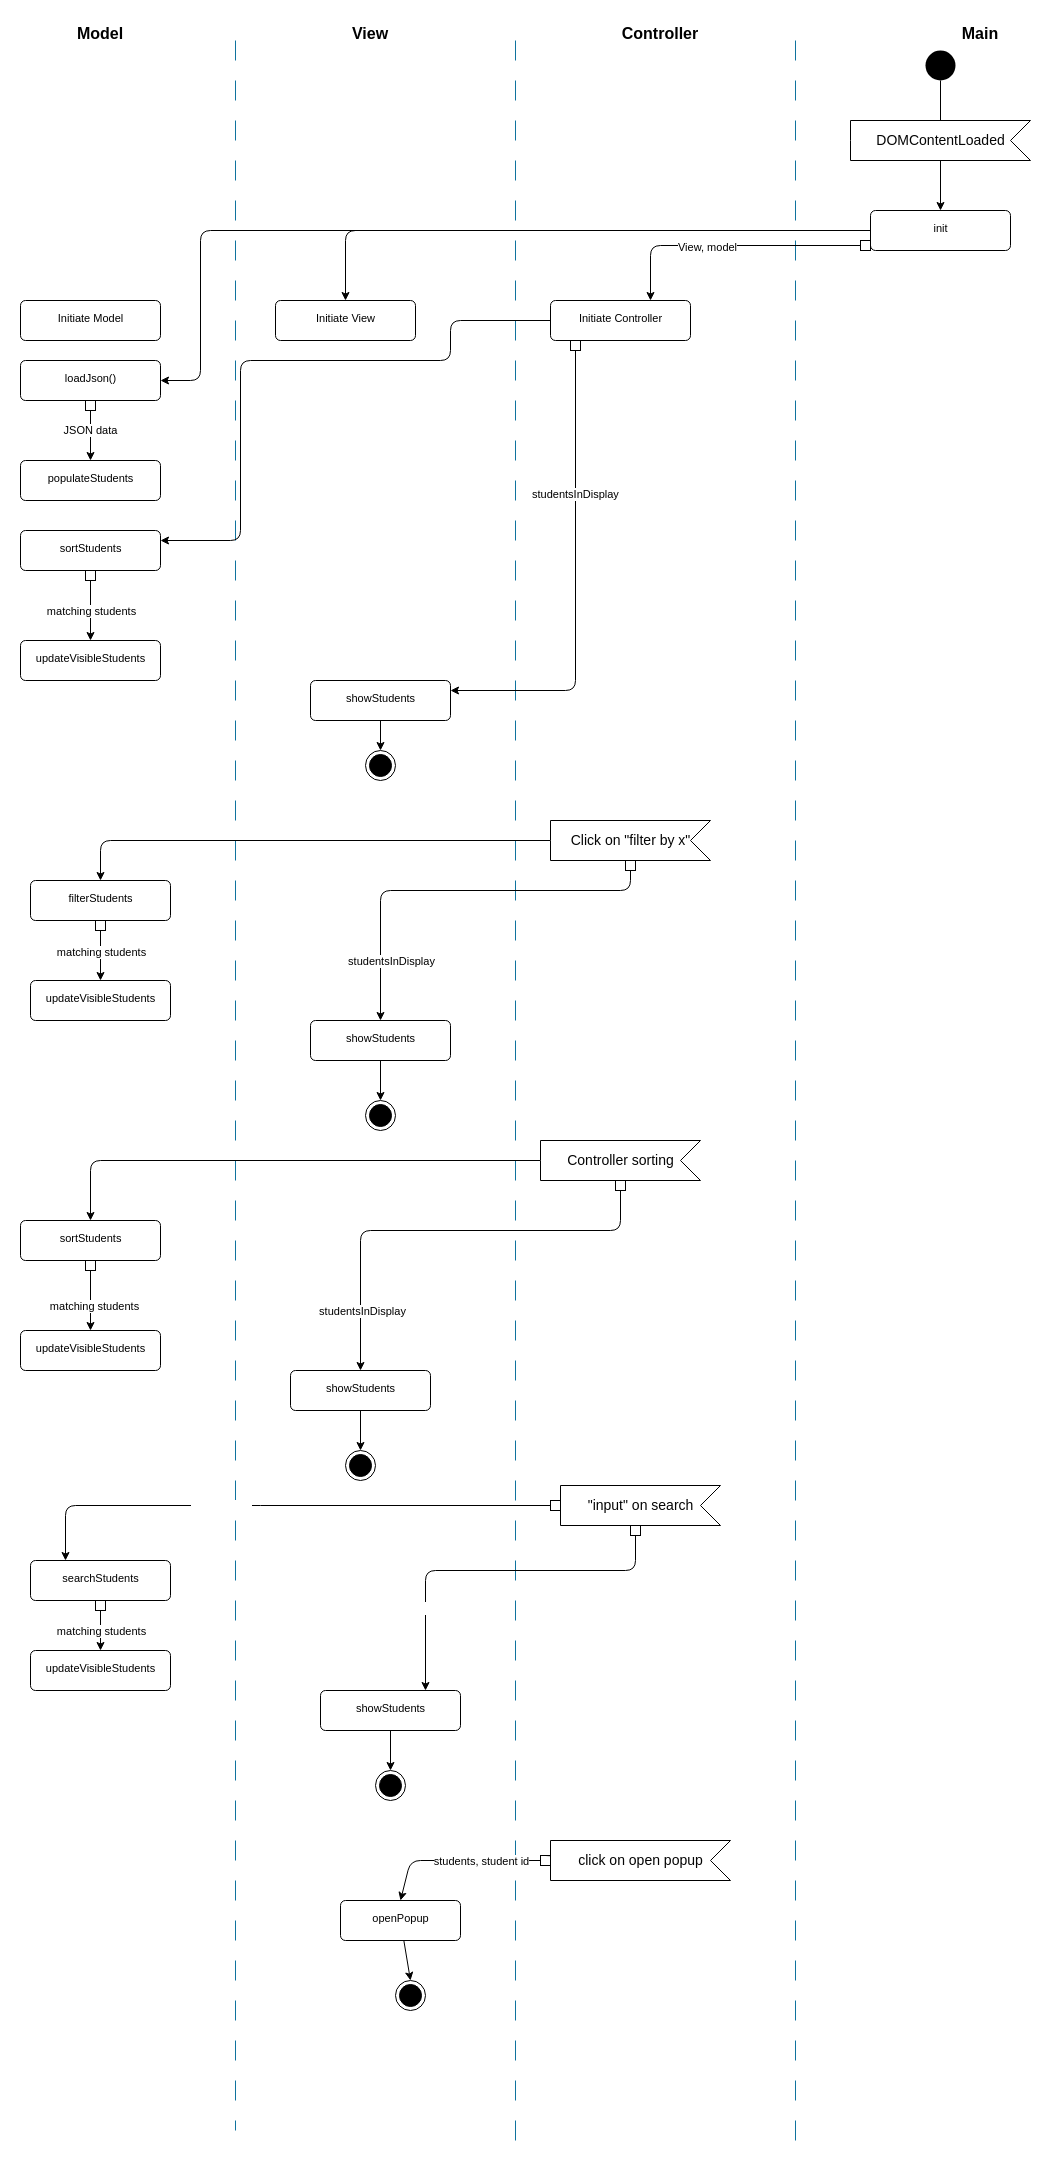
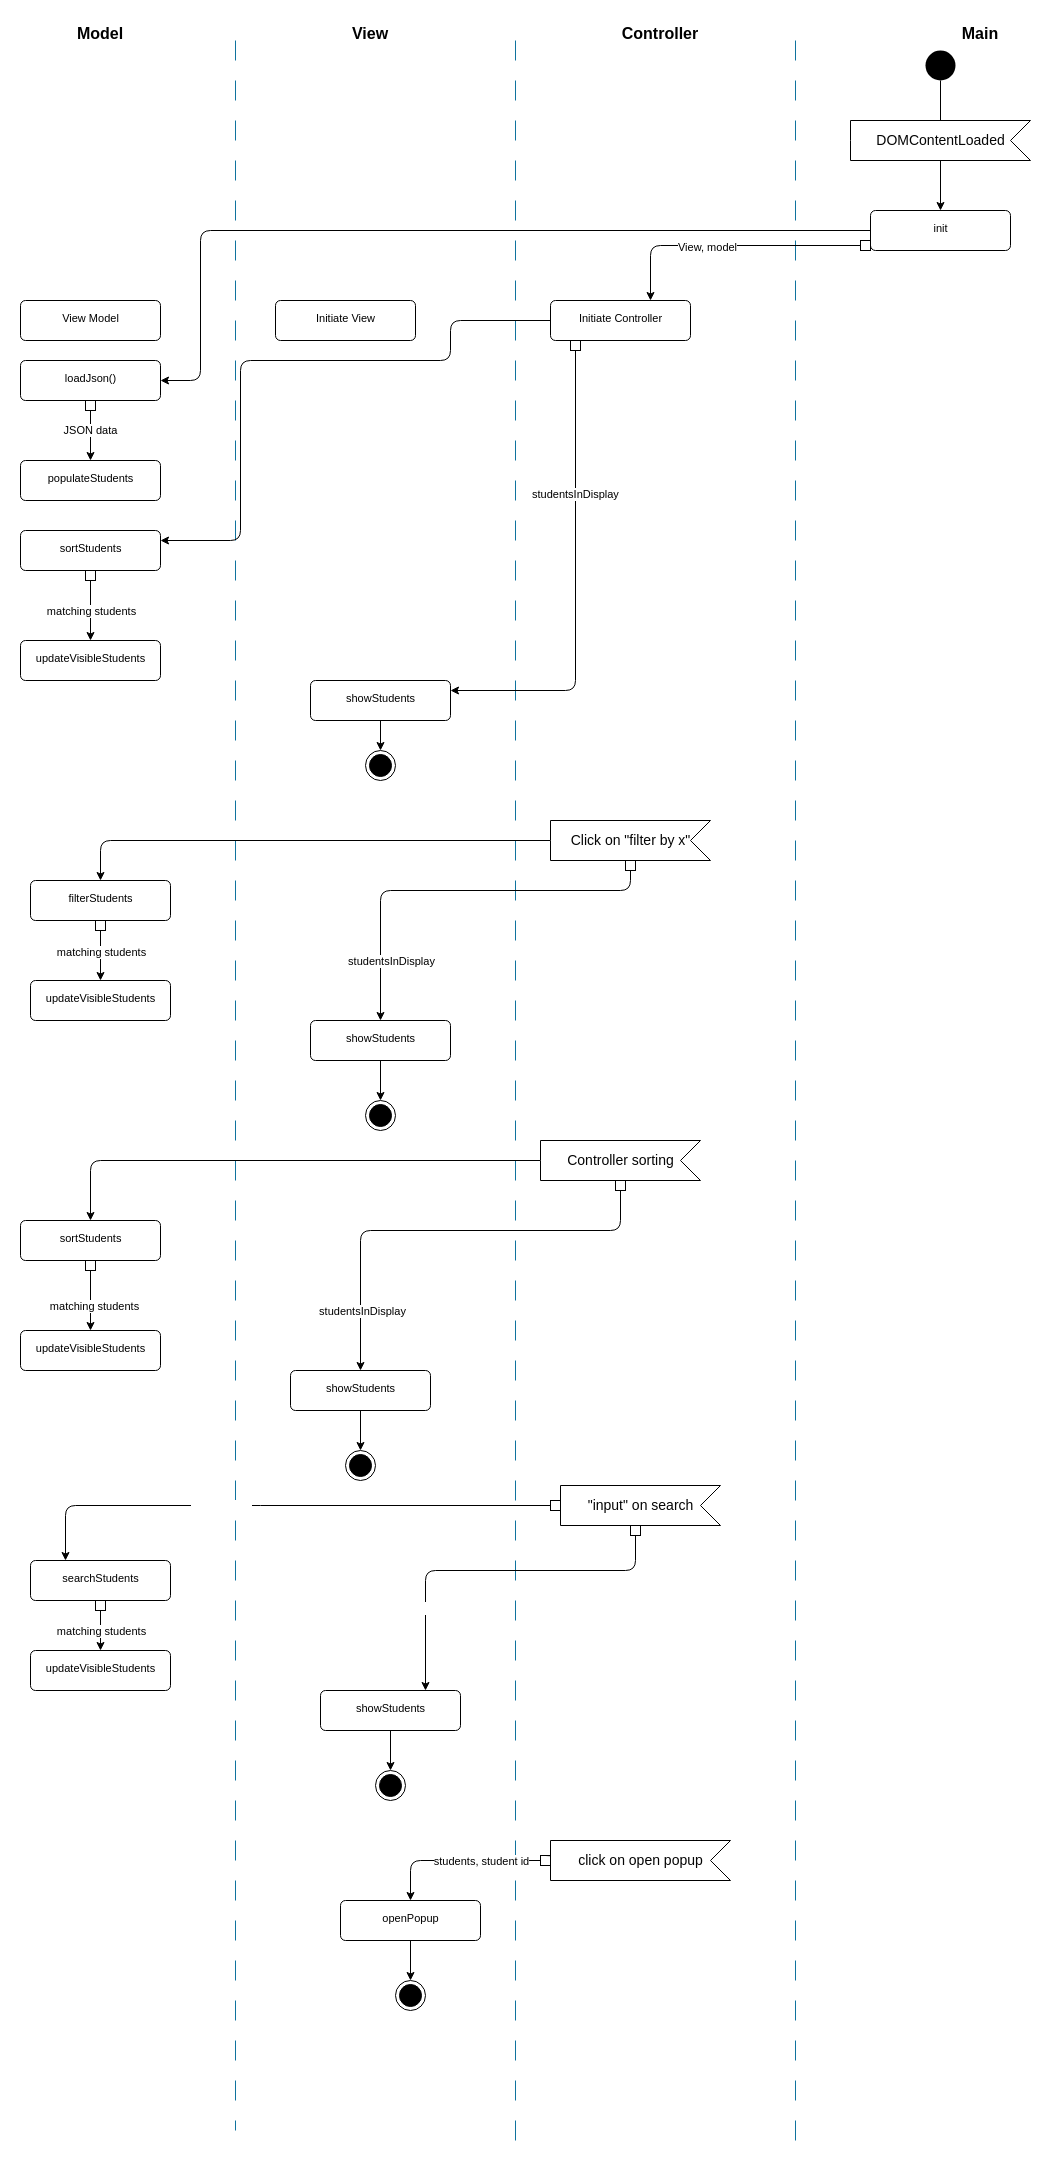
edge "init" -> "Initiate View": removed
node "Initiate Model": label "Initiate Model" -> "View Model"
node "openPopup": size 120x40 -> 140x40
